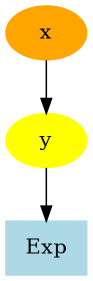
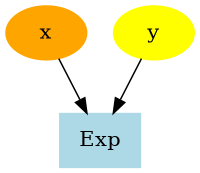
edge "x" -> "y": now "x" -> "Exp"
